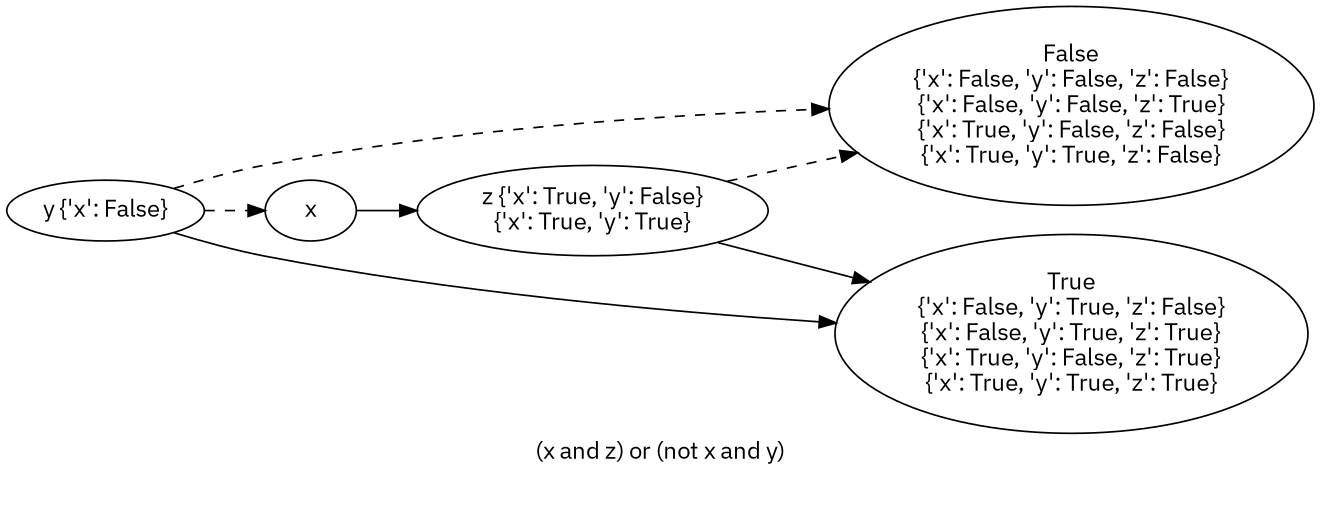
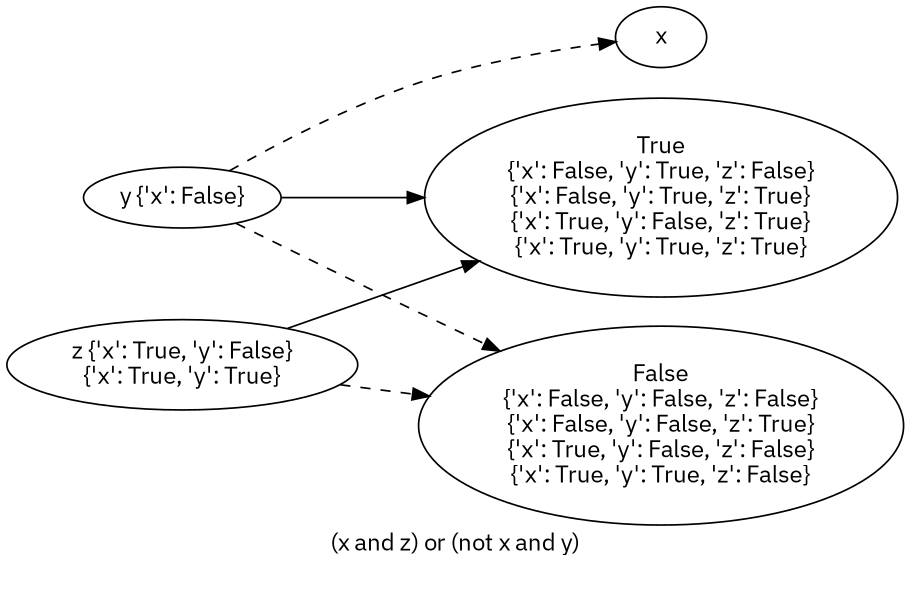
edge "x" -> "z {'x': True, 'y': False} {'x': True, 'y': True}": removed
